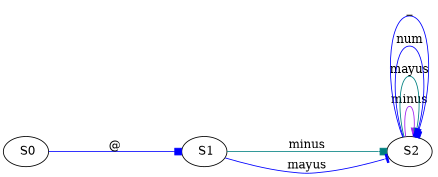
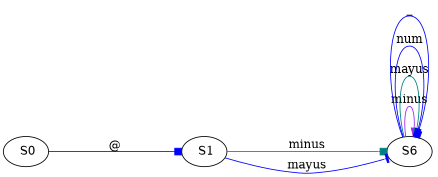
node "S2": label "S2" -> "S6"
